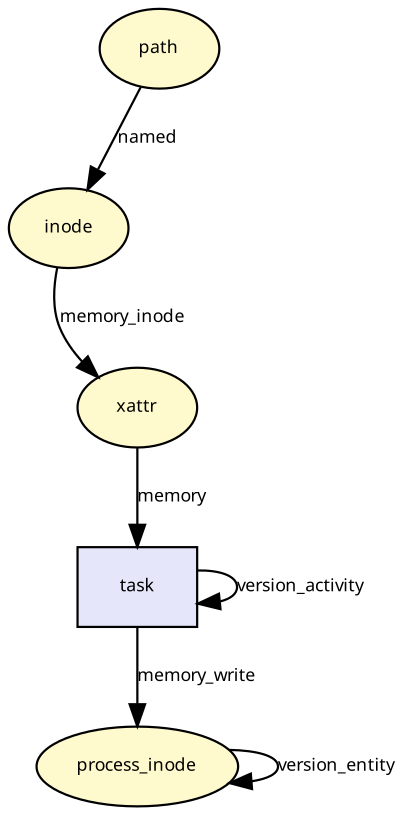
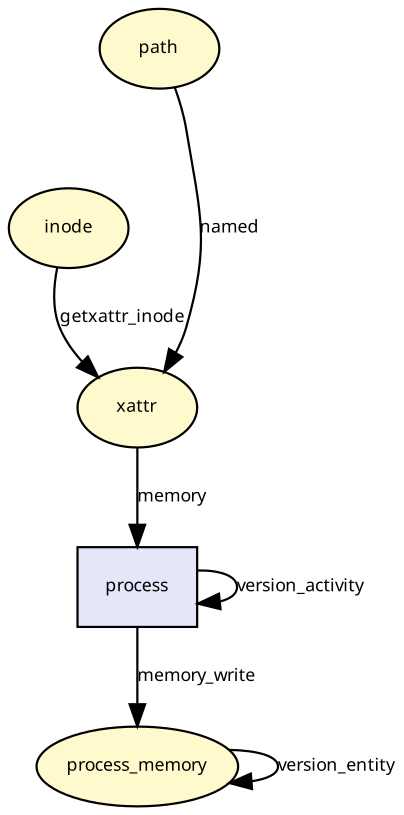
edge "path" -> "inode": now "path" -> "xattr"
edge "inode" -> "xattr": label "memory_inode" -> "getxattr_inode"
node "task": label "task" -> "process"
node "process_inode": label "process_inode" -> "process_memory"
